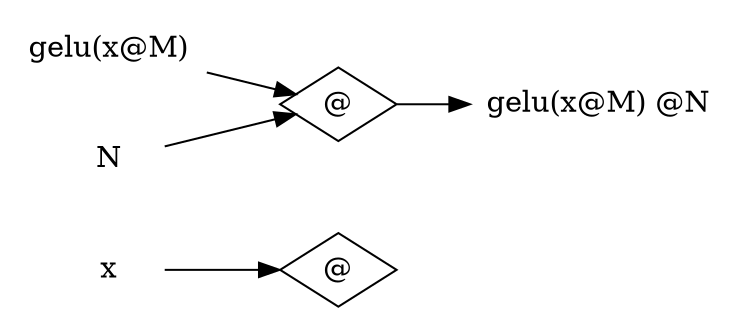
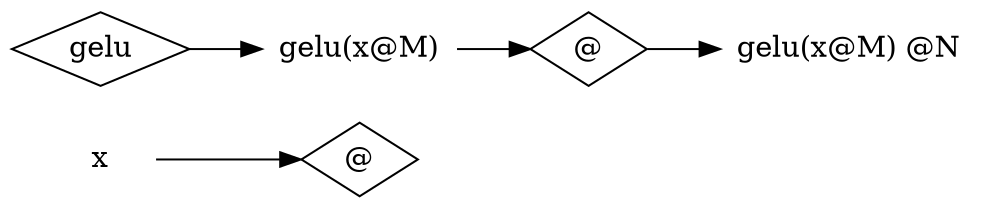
node "gelu": added
node "N": removed
